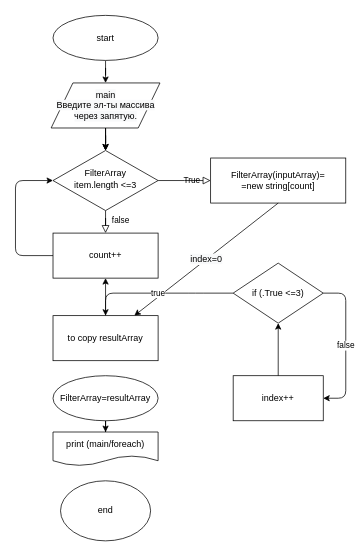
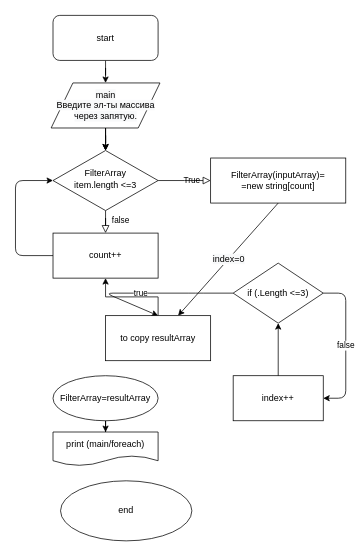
node "start": shape ellipse -> rounded rectangle
node "if (.True <=3)": label "if (.True <=3)" -> "if (.Length <=3)"
node "to copy resultArray": moved (105, 338) -> (158, 338)
node "end": size 90x60 -> 131x60
